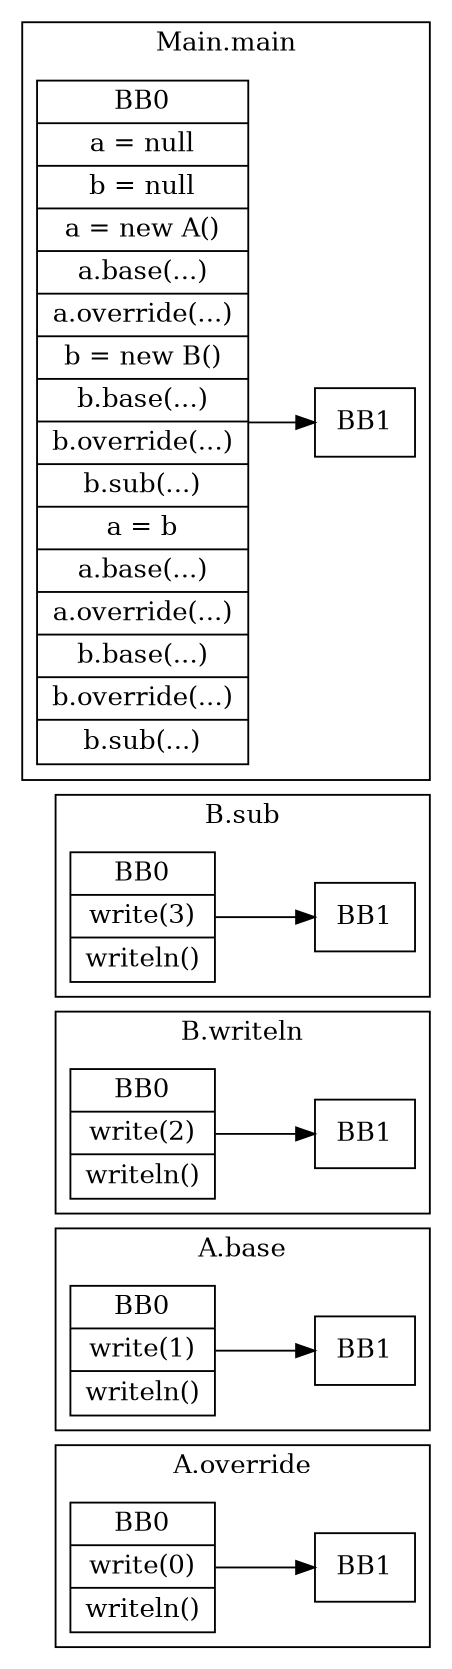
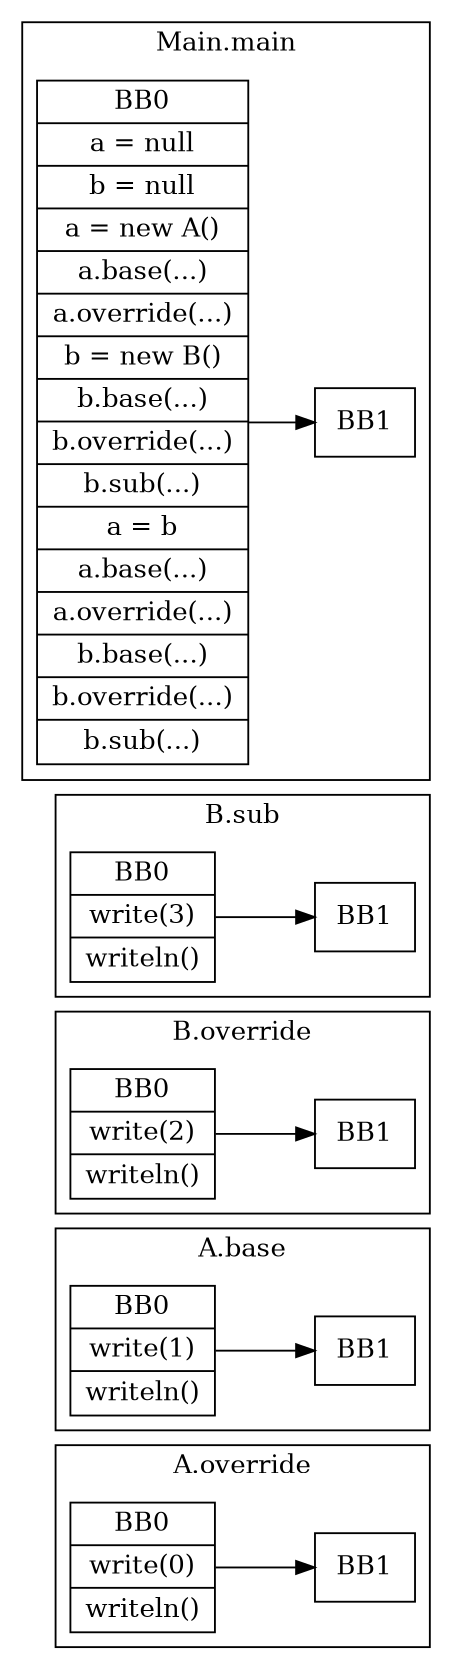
cluster "B.writeln": label "B.writeln" -> "B.override"
